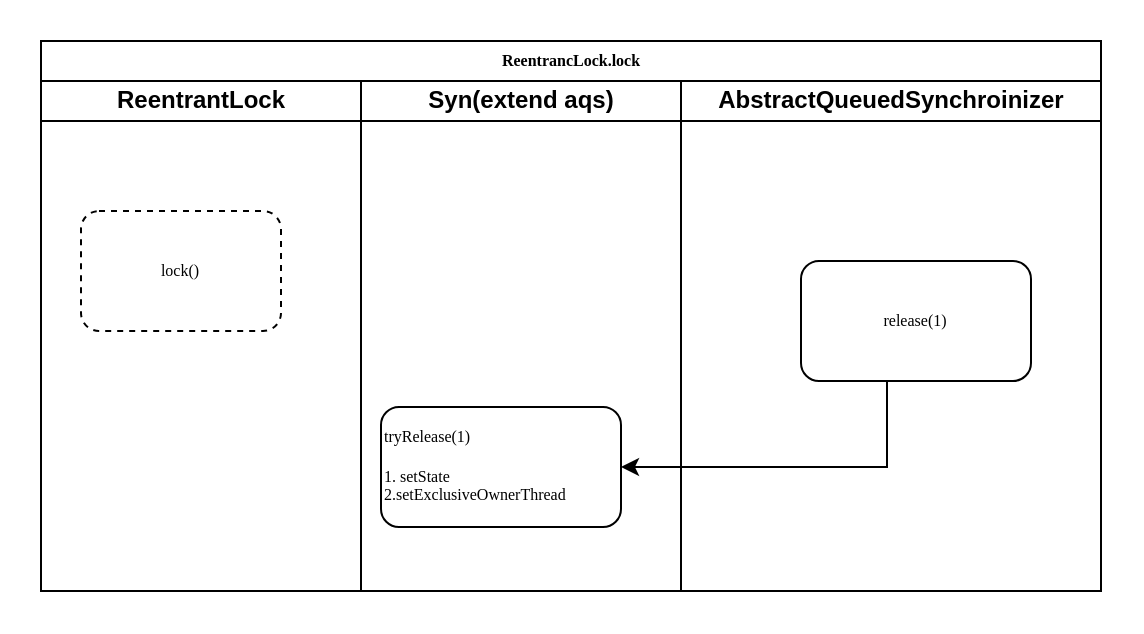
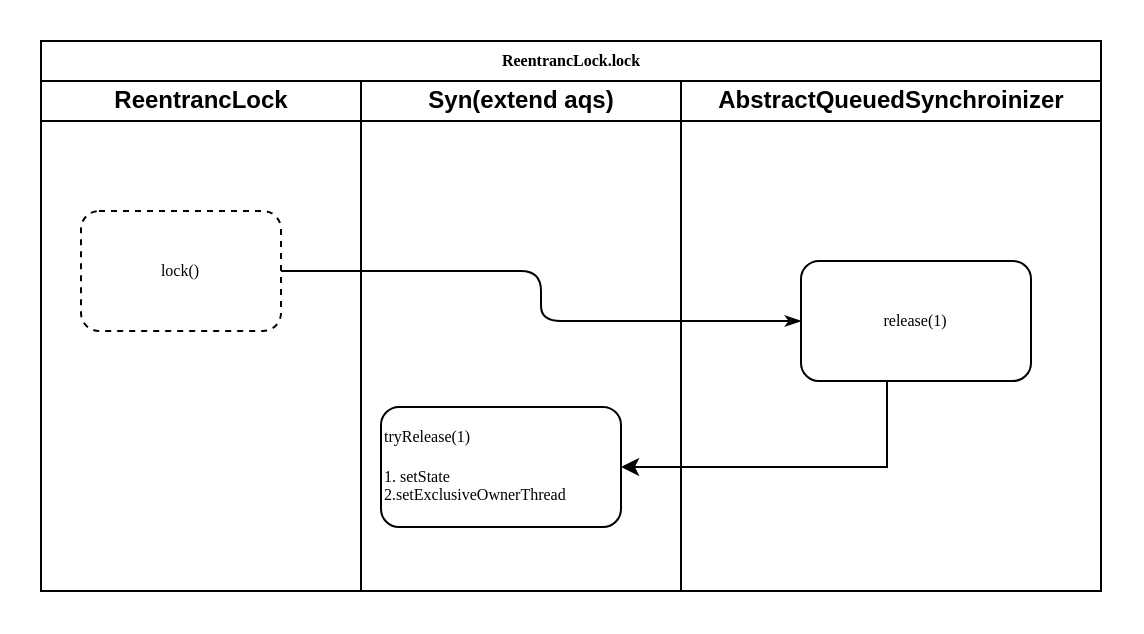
node "ReentrantLock": label "ReentrantLock" -> "ReentrancLock"
edge "lock()" -> "release(1)": added
